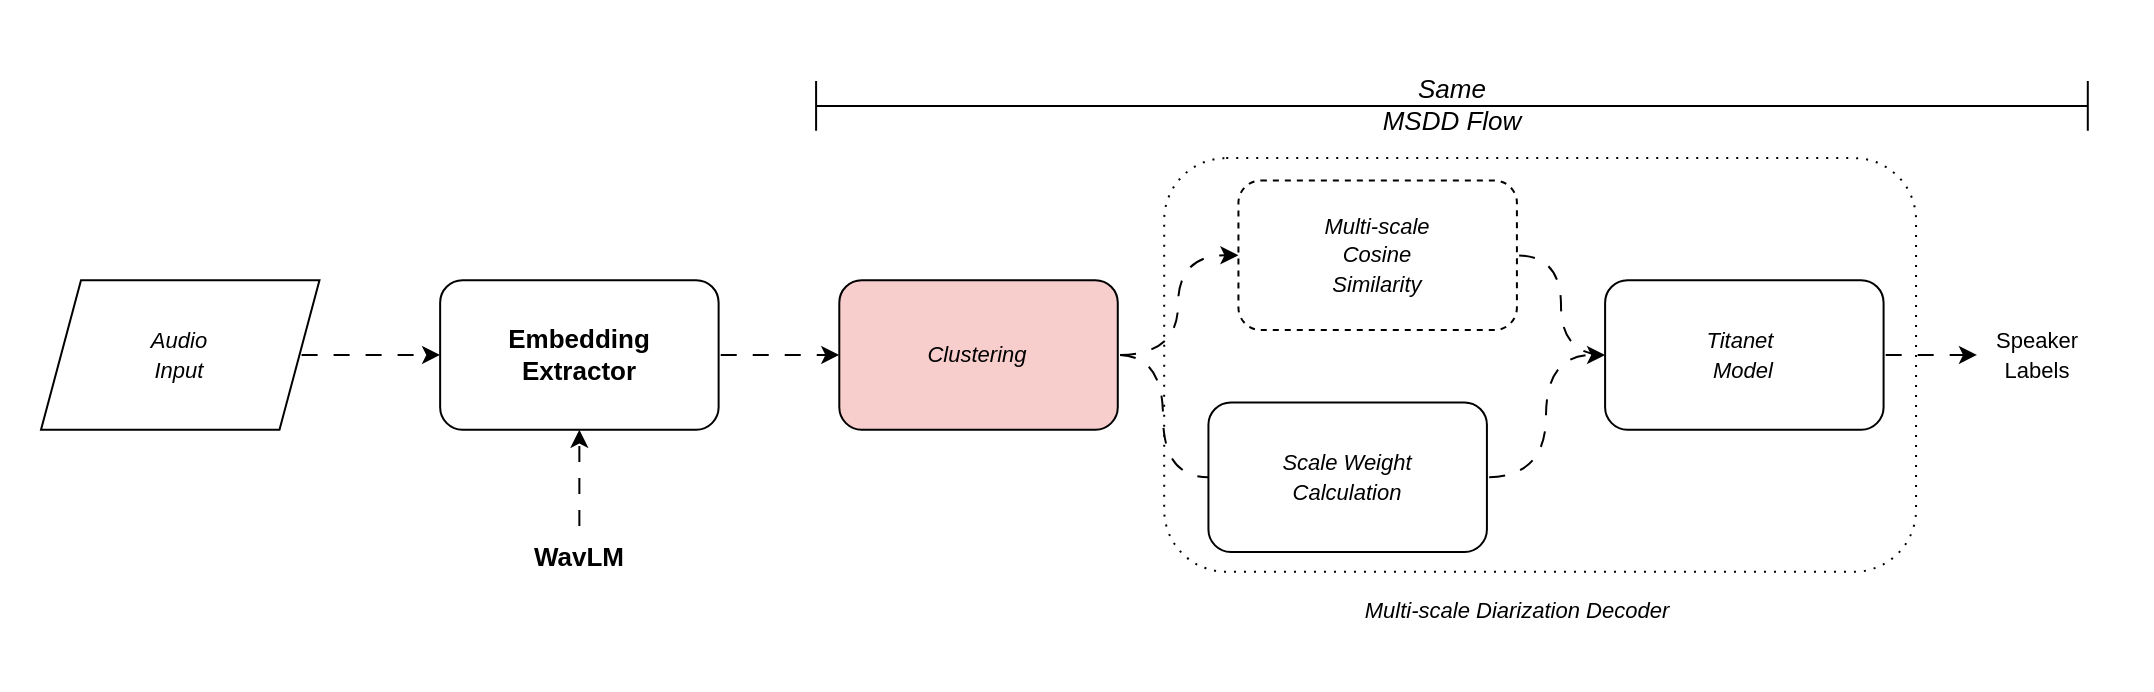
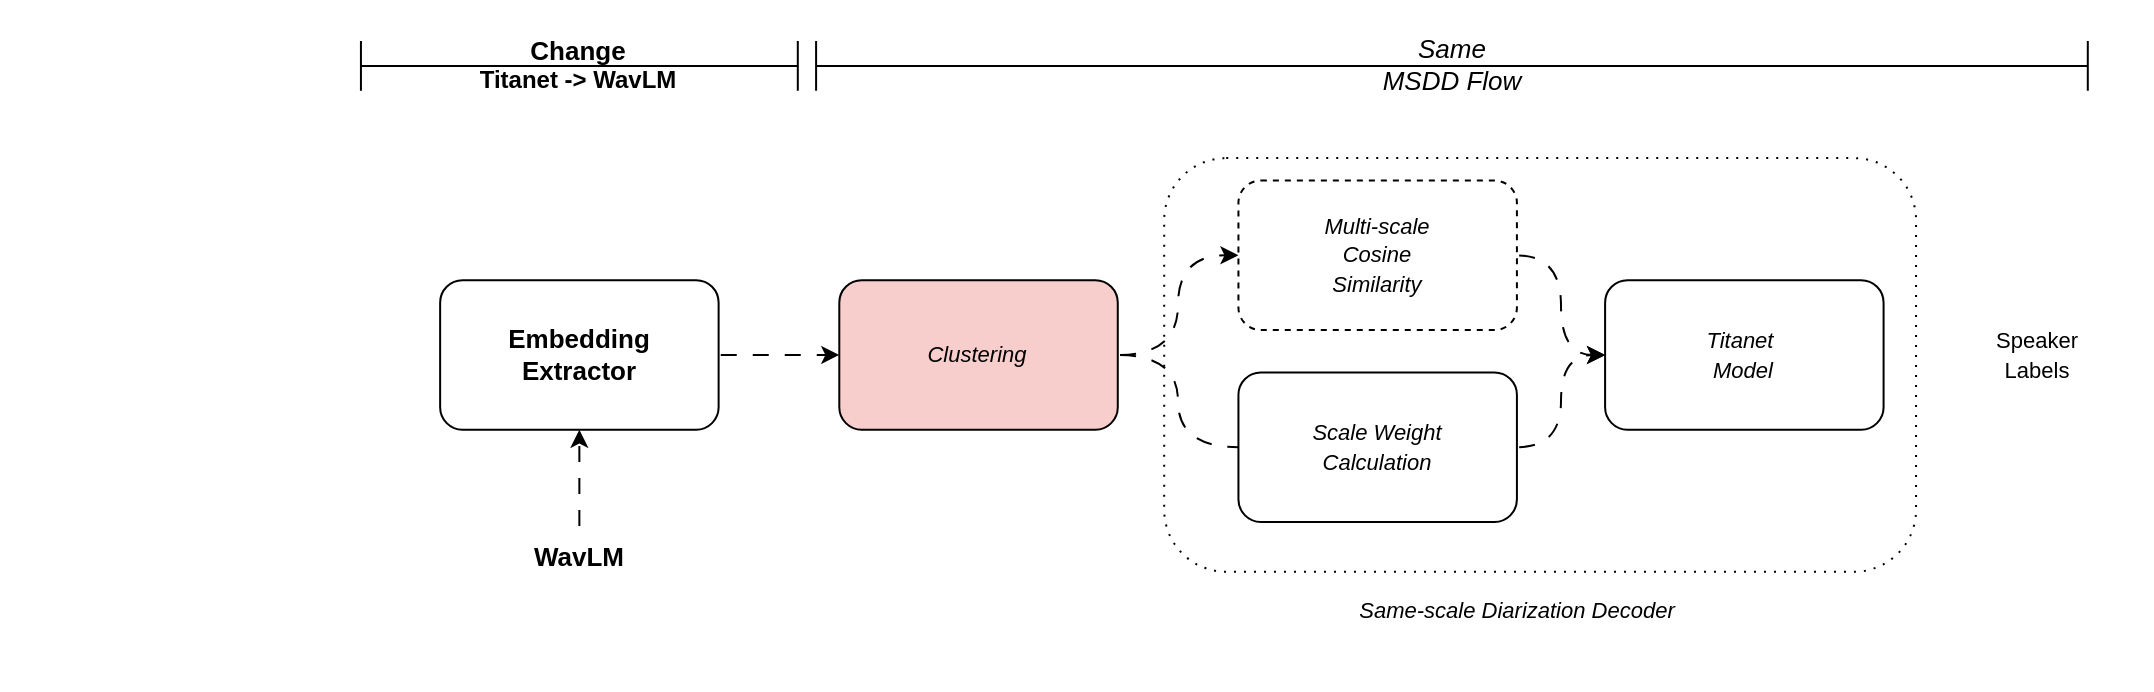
node "Change Titanet -> WavLM": added
node "Same MSDD Flow": moved (1452, 106) -> (1452, 66)
edge "Multi-scale Cosine Similarity" -- "Titanet Model": arrowhead none -> classic
node "Audio Input": removed
edge "Audio Input" -> "Embedding Extractor": removed
edge "Titanet Model" -> "Speaker Labels": removed
node "Scale Weight Calculation": moved (1348, 477) -> (1378, 447)
node "Multi-scale Diarization Decoder": label "Multi-scale Diarization Decoder" -> "Same-scale Diarization Decoder"
